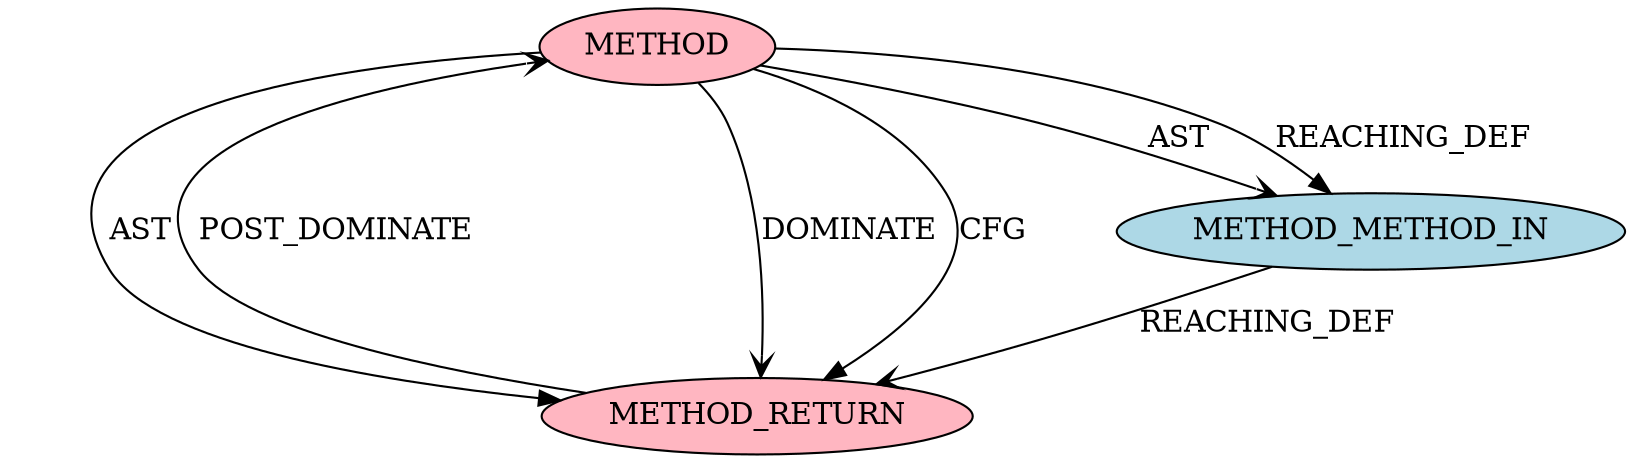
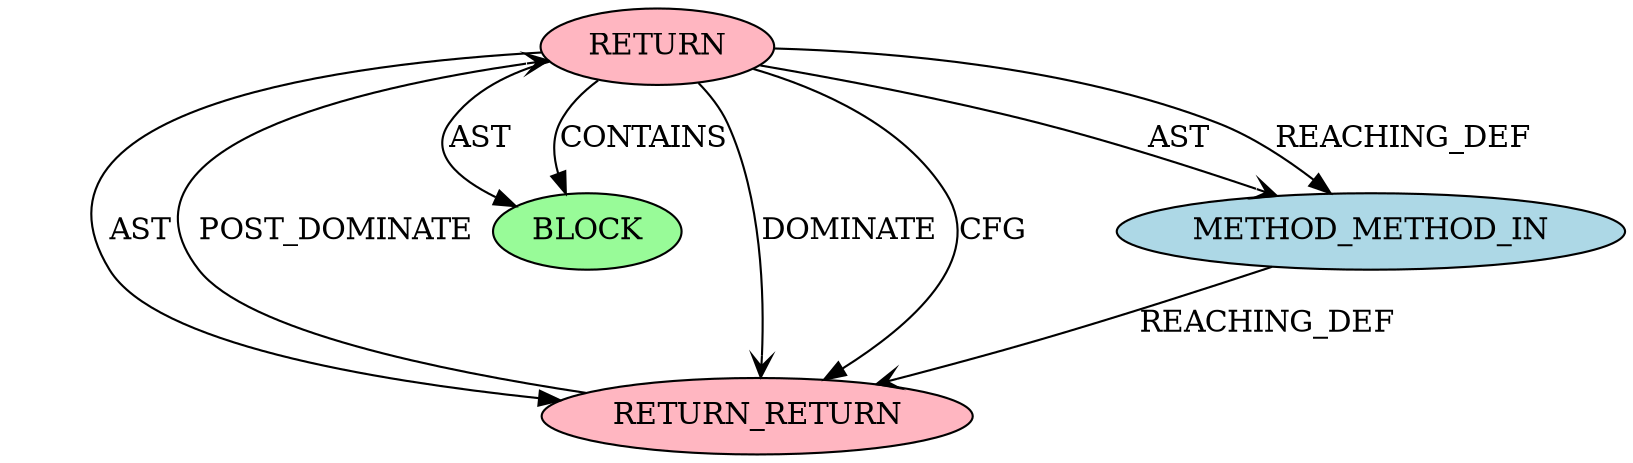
node "METHOD": label "METHOD" -> "RETURN"
node "BLOCK": added
node "METHOD_RETURN": label "METHOD_RETURN" -> "RETURN_RETURN"
